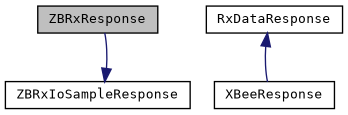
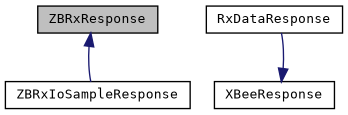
edge "ZBRxResponse" -> "ZBRxIoSampleResponse": reversed
edge "XBeeResponse" -> "RxDataResponse": reversed
